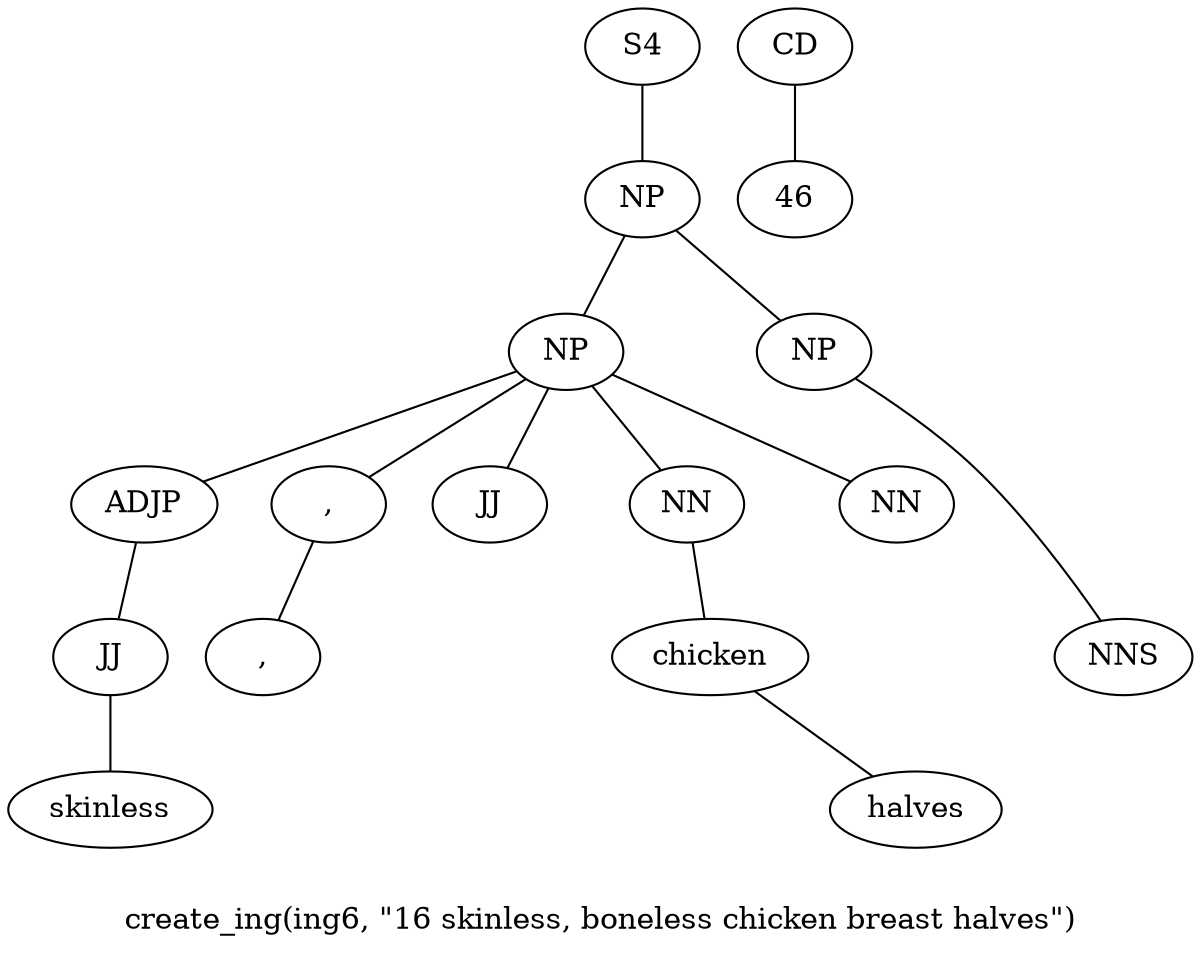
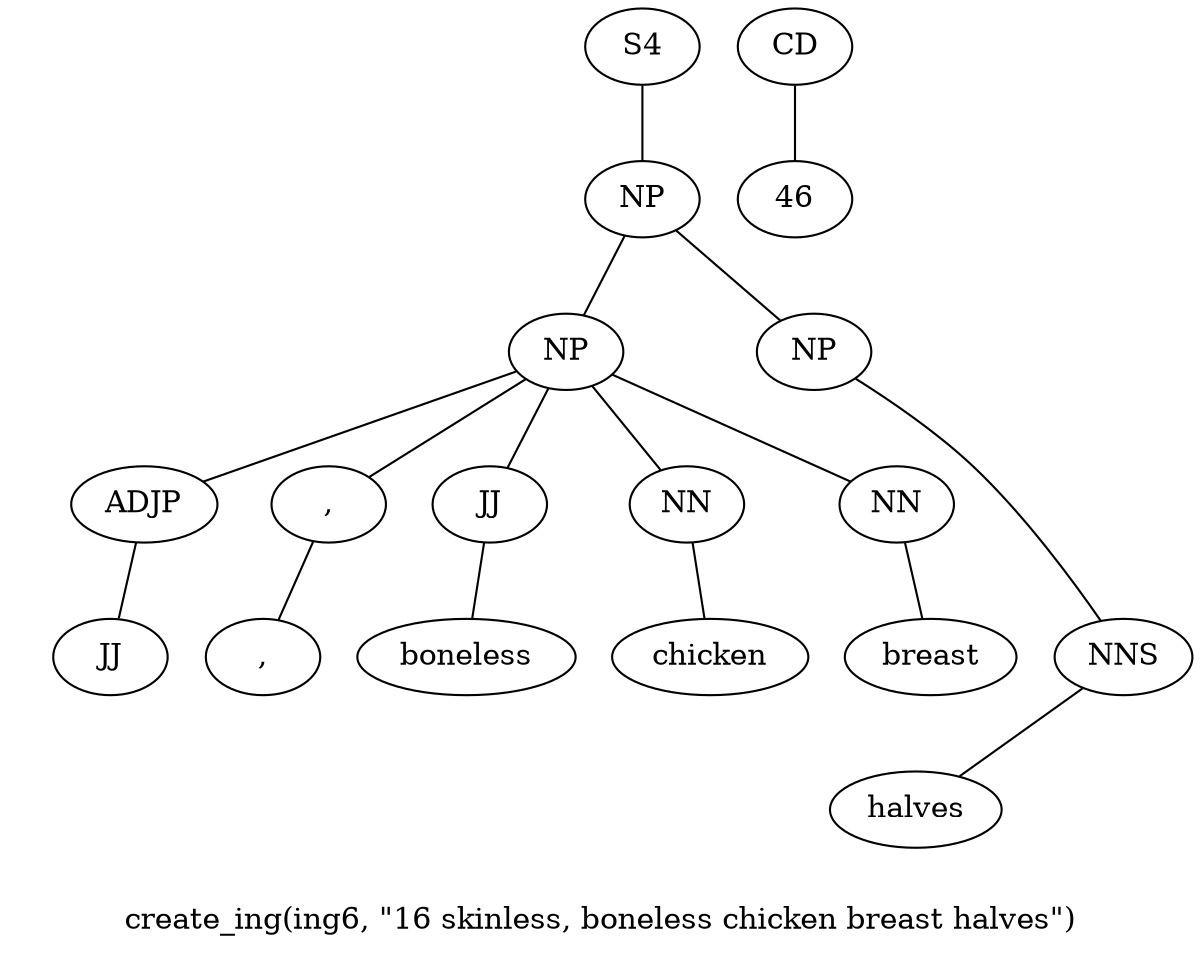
node "boneless": added
node "breast": added
edge "chicken" -- "halves": now "NNS" -- "halves"
node "skinless": removed
